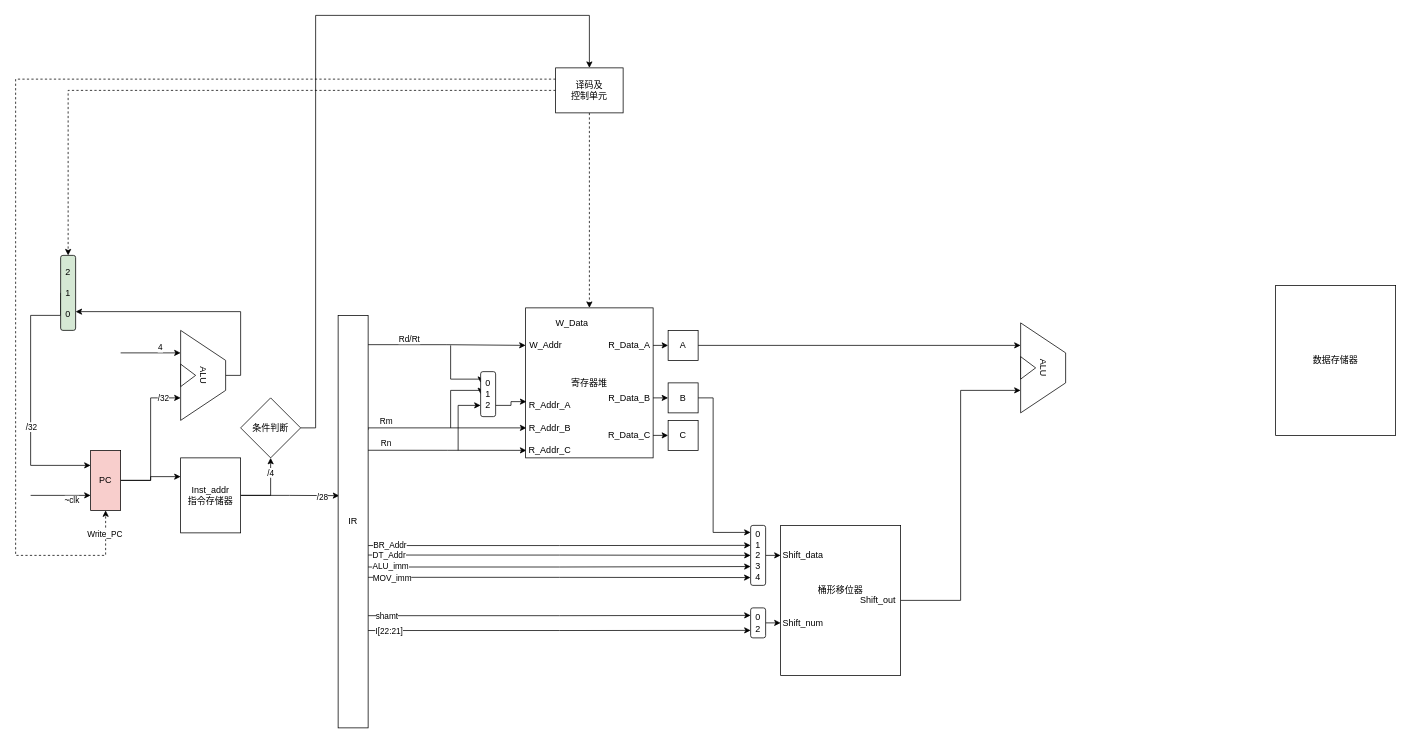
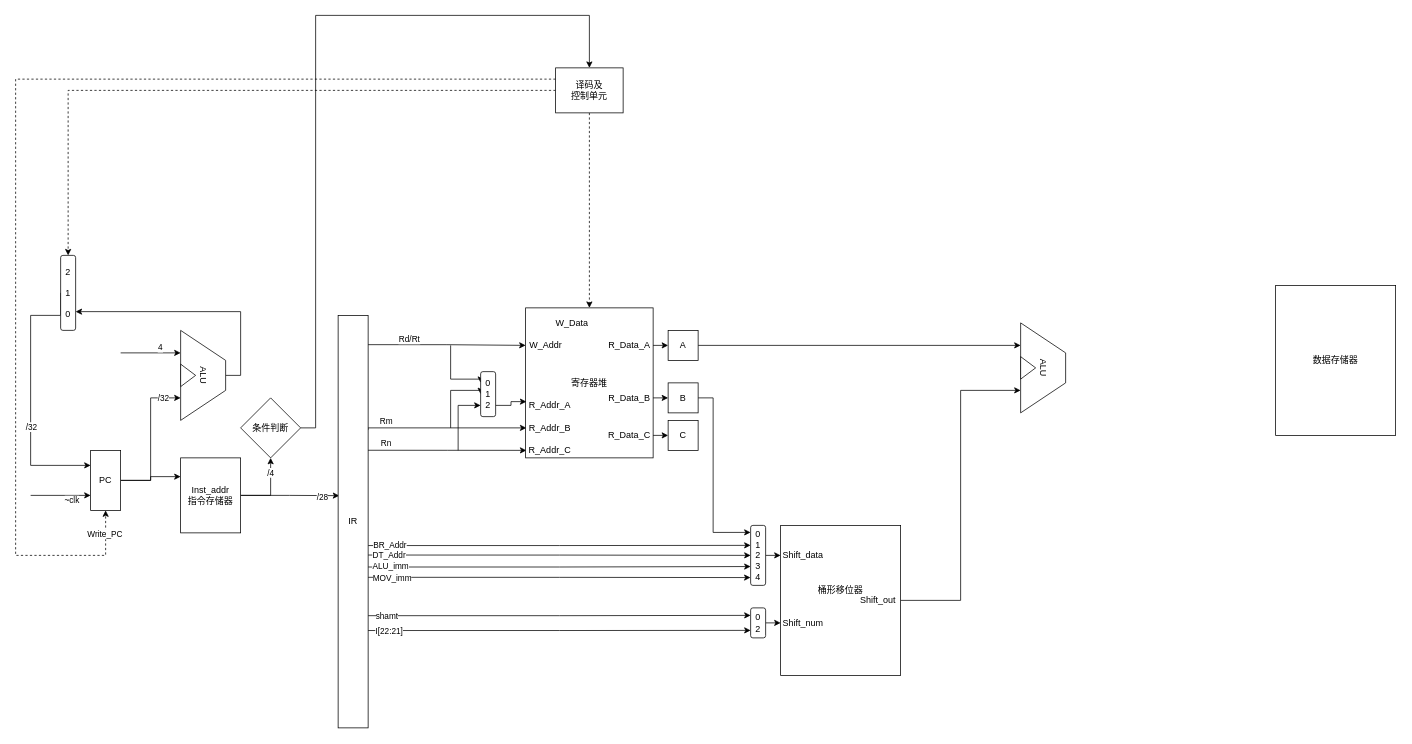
node "2 1 0": fillcolor #d5e8d4 -> #ffffff
node "PC": fillcolor #f8cecc -> #ffffff
